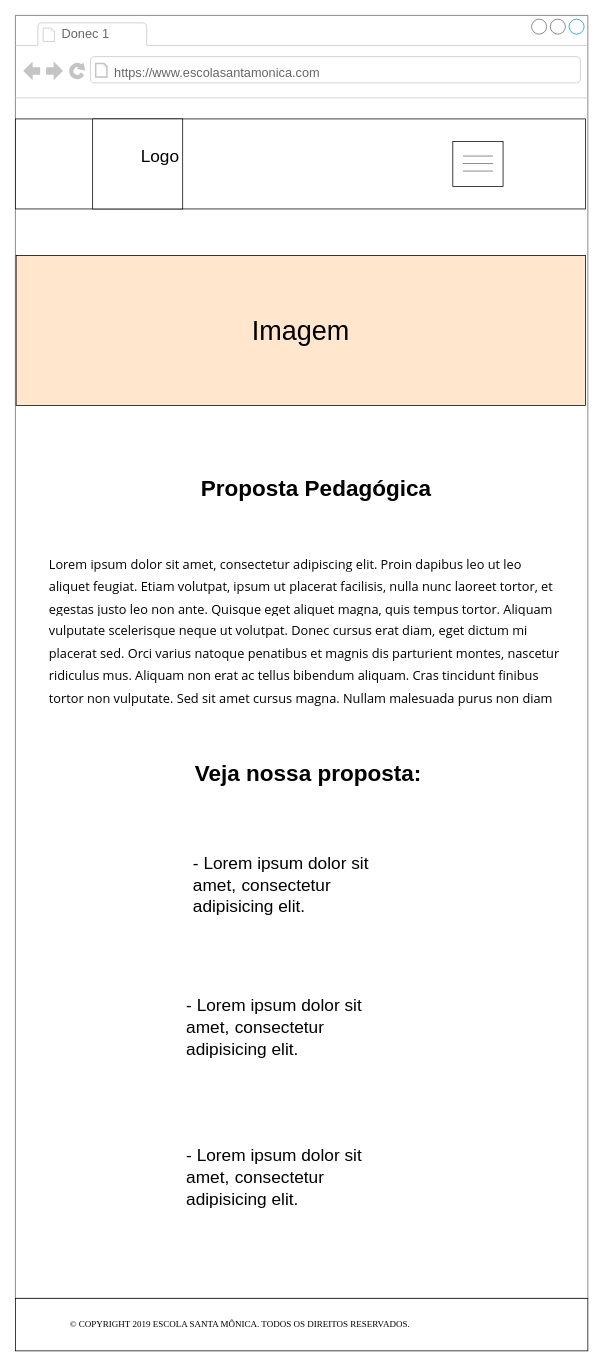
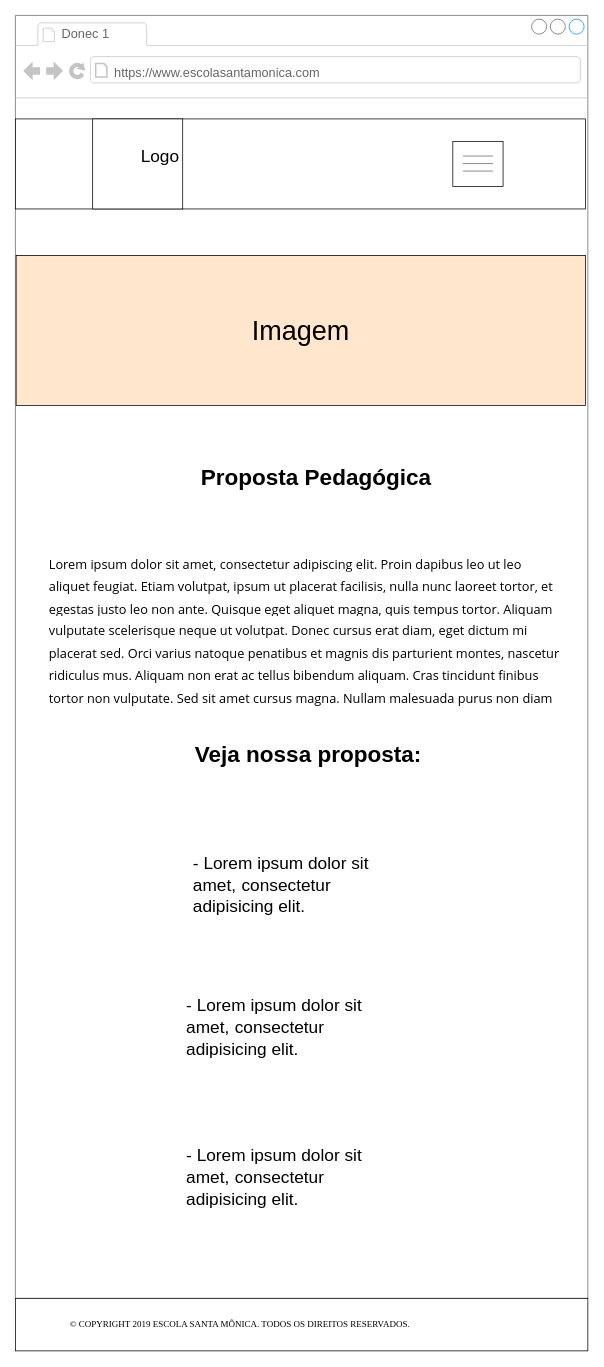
node "Proposta Pedagógica": moved (316, 488) -> (316, 477)
node "Veja nossa proposta:": moved (308, 773) -> (308, 754)
